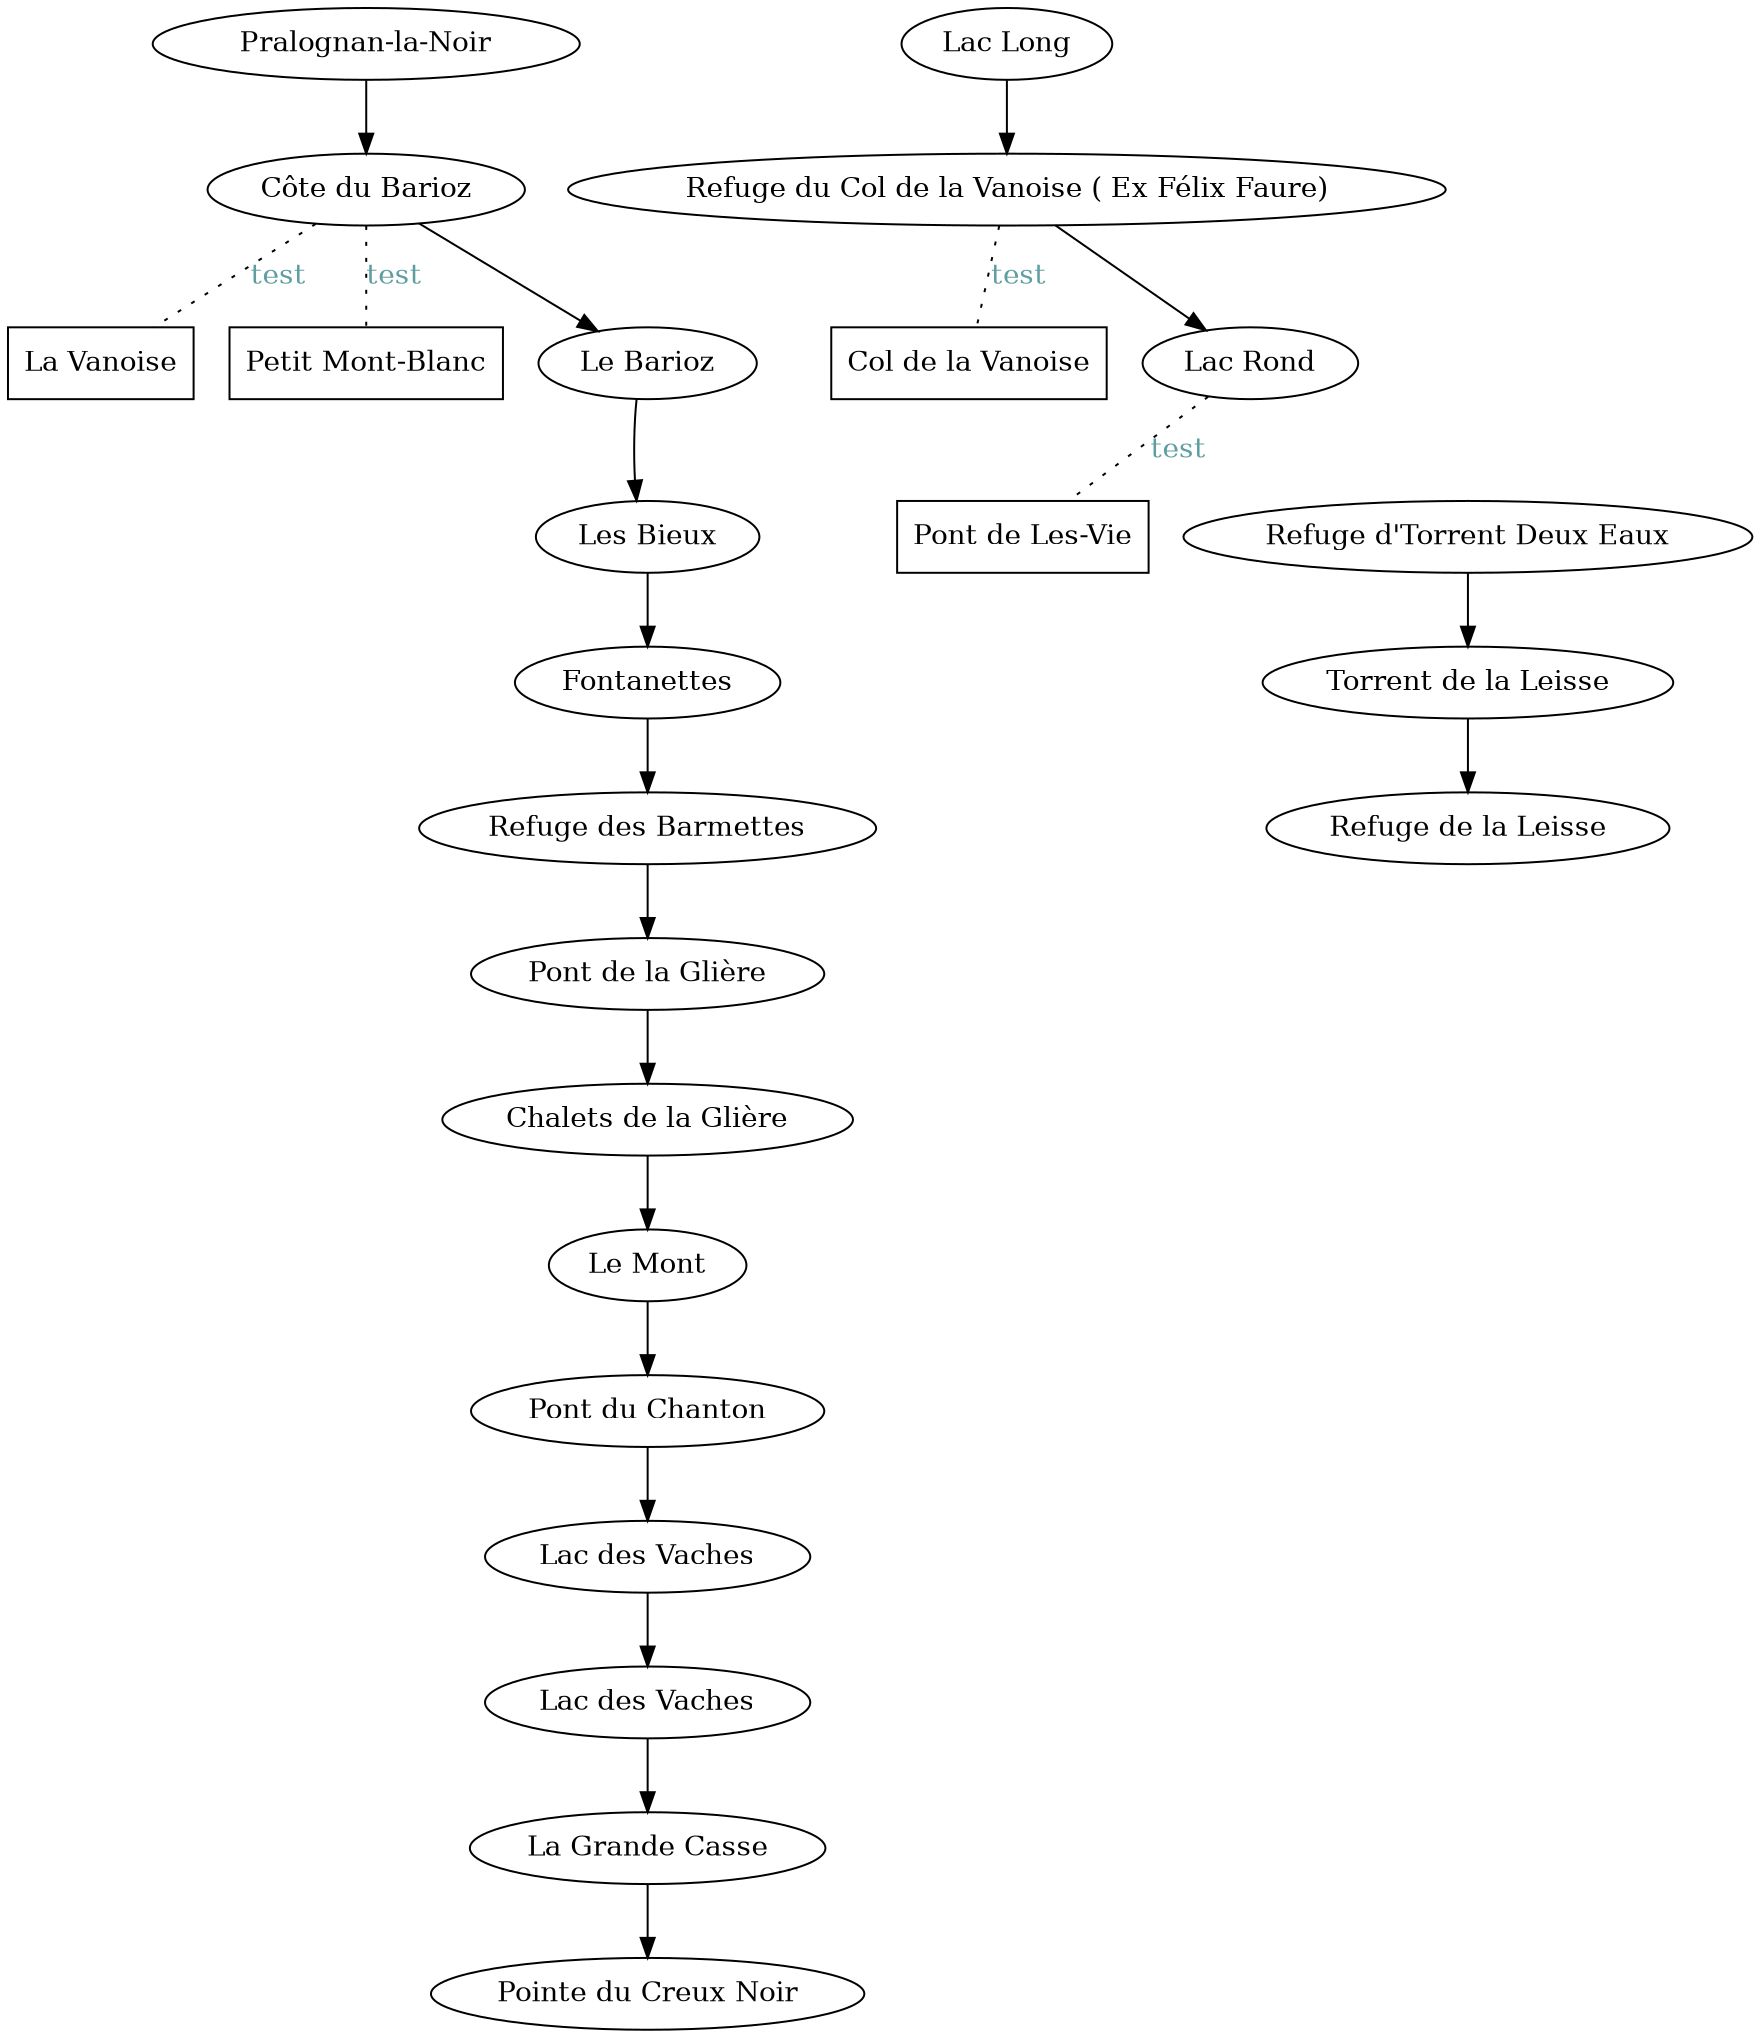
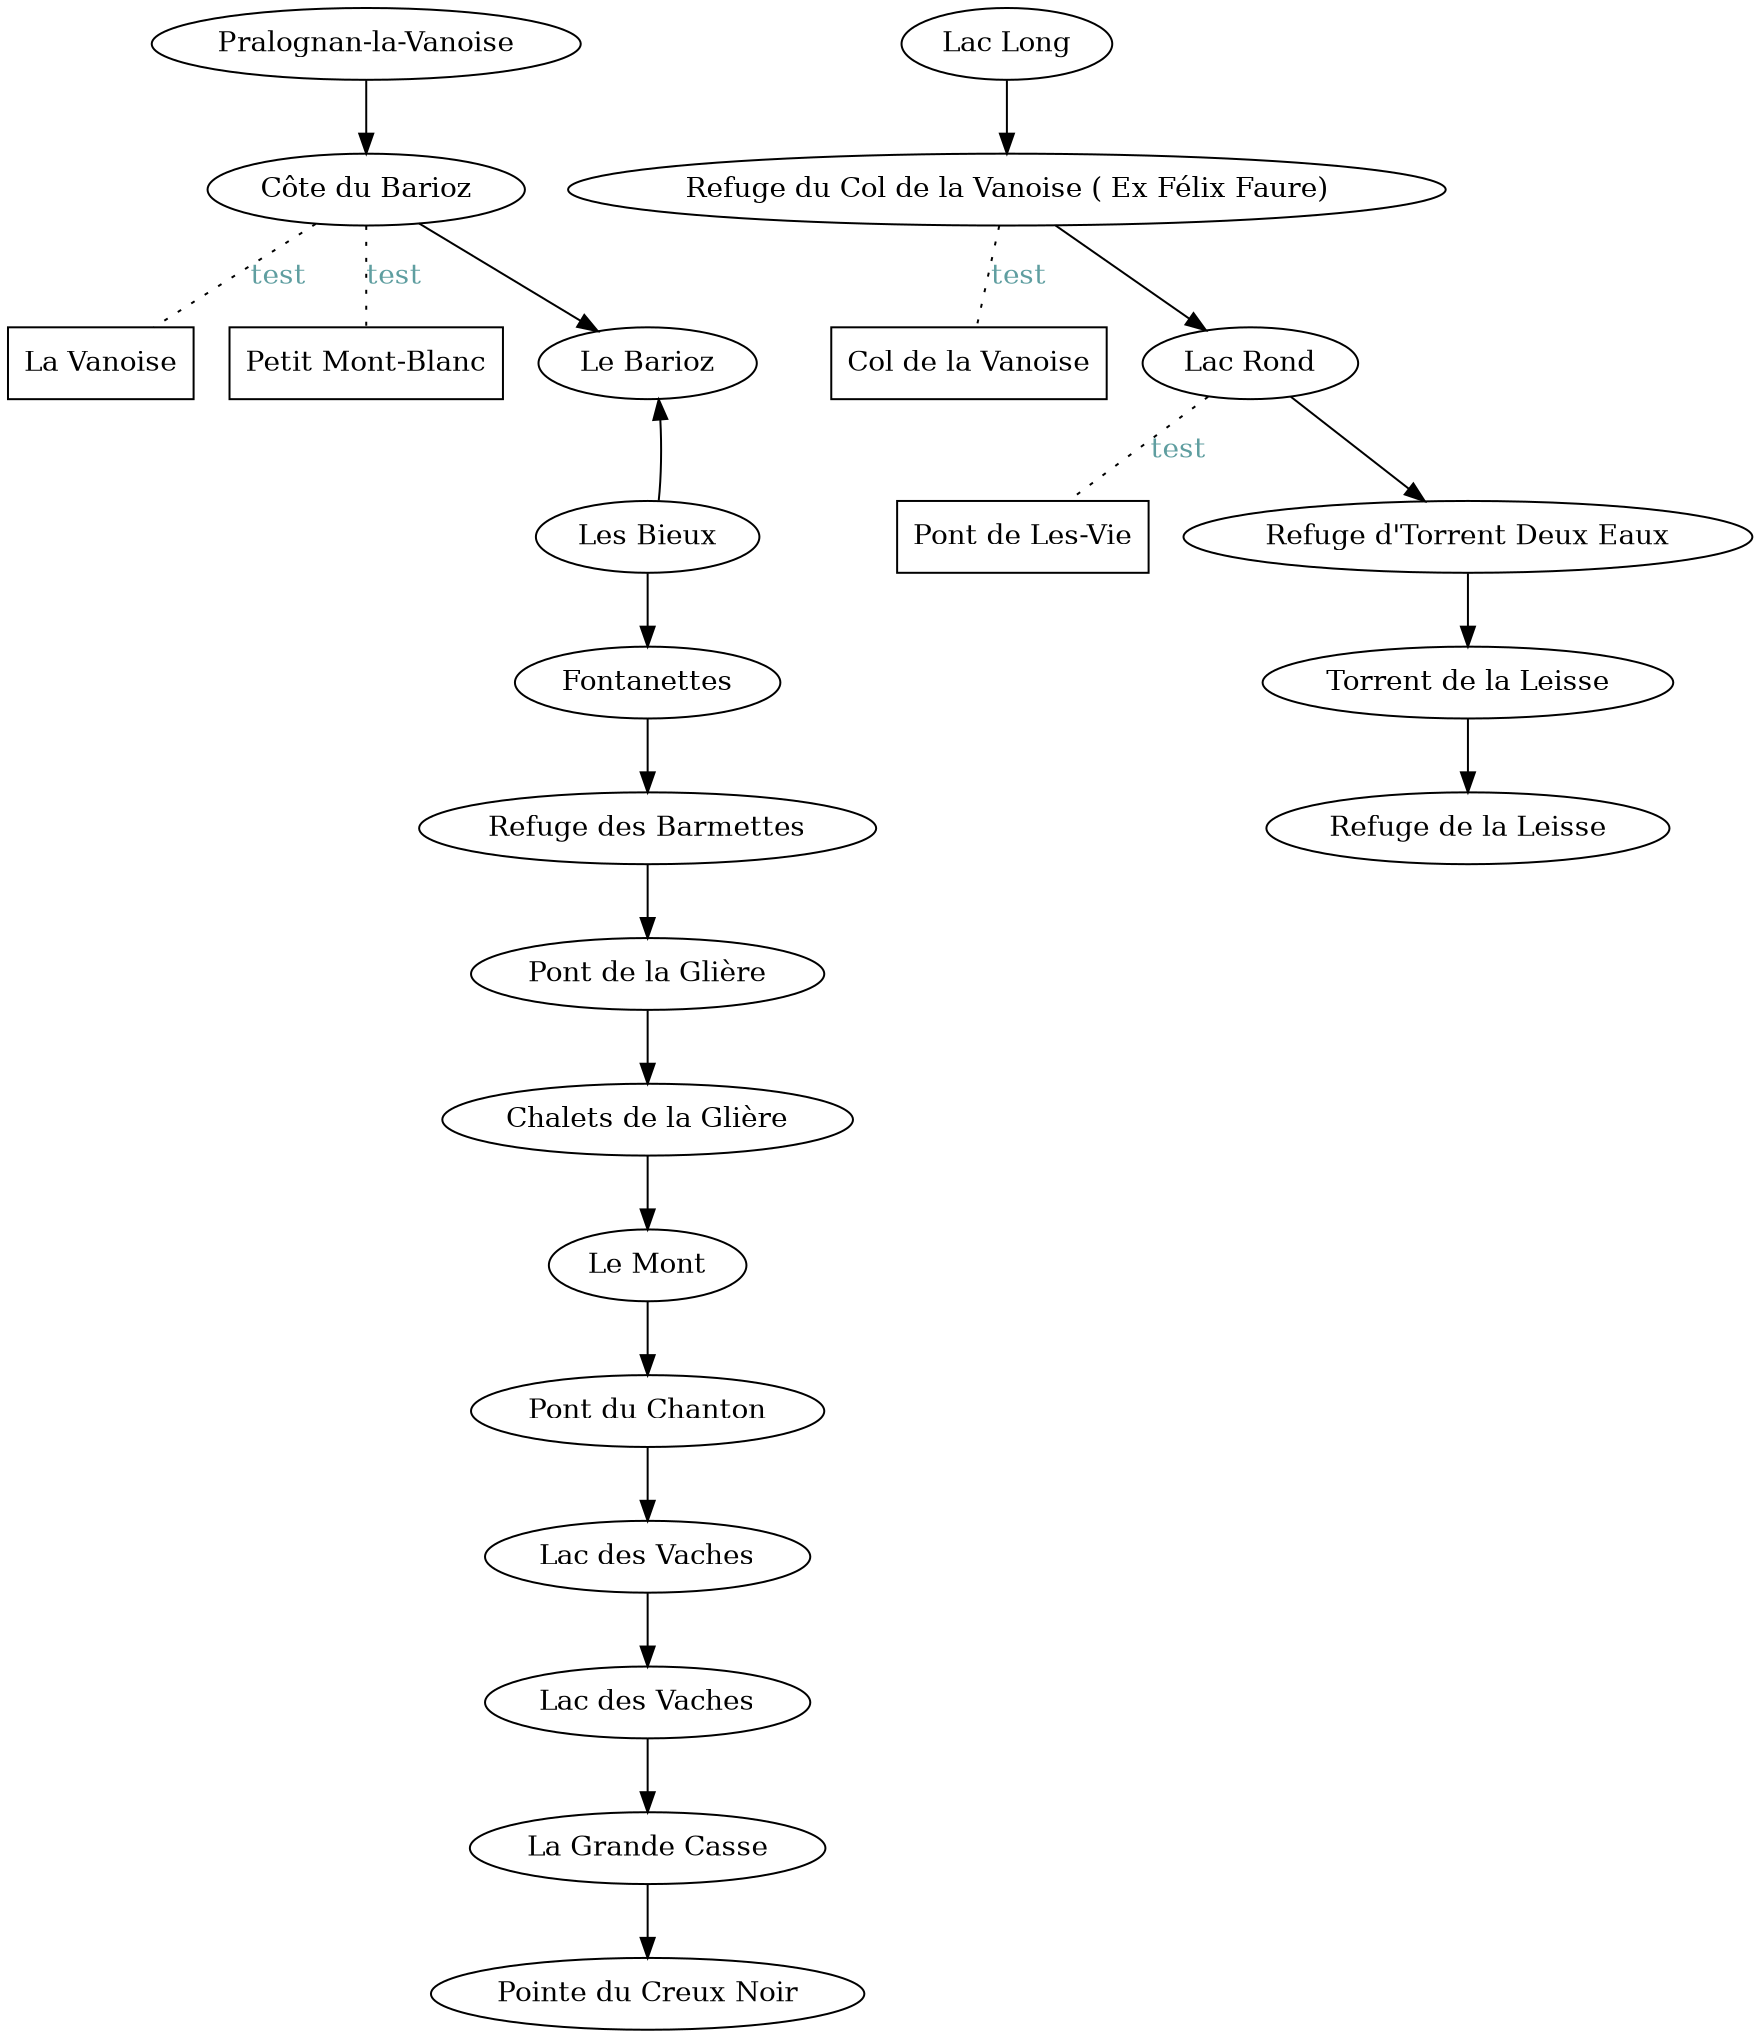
node "Pralognan-la-Noir": label "Pralognan-la-Noir" -> "Pralognan-la-Vanoise"
edge "Le Barioz" -> "Les Bieux": reversed
edge "Lac Rond" -> "Refuge d'Torrent Deux Eaux": added
